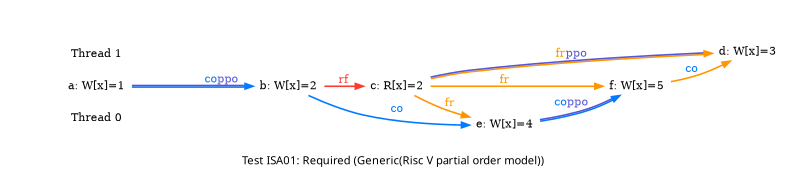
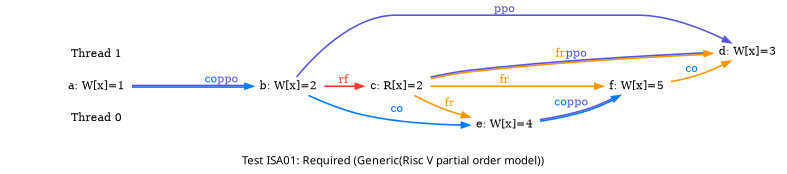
edge "b: W[x]=2" -> "d: W[x]=3": added, label "ppo"
